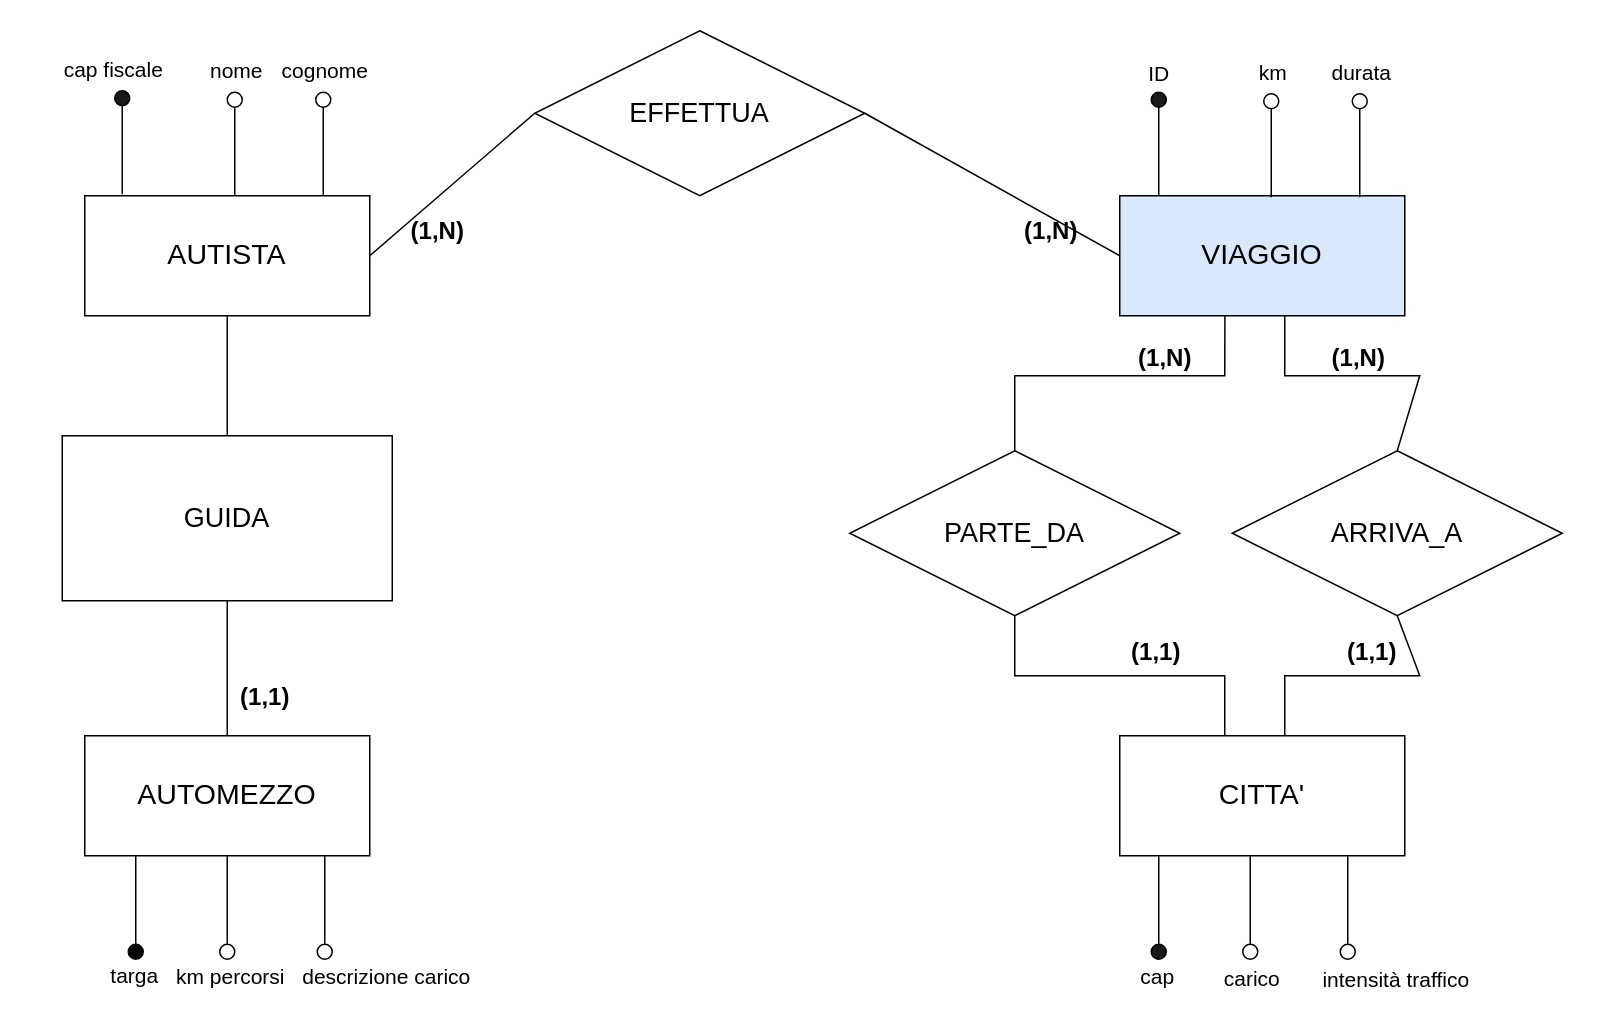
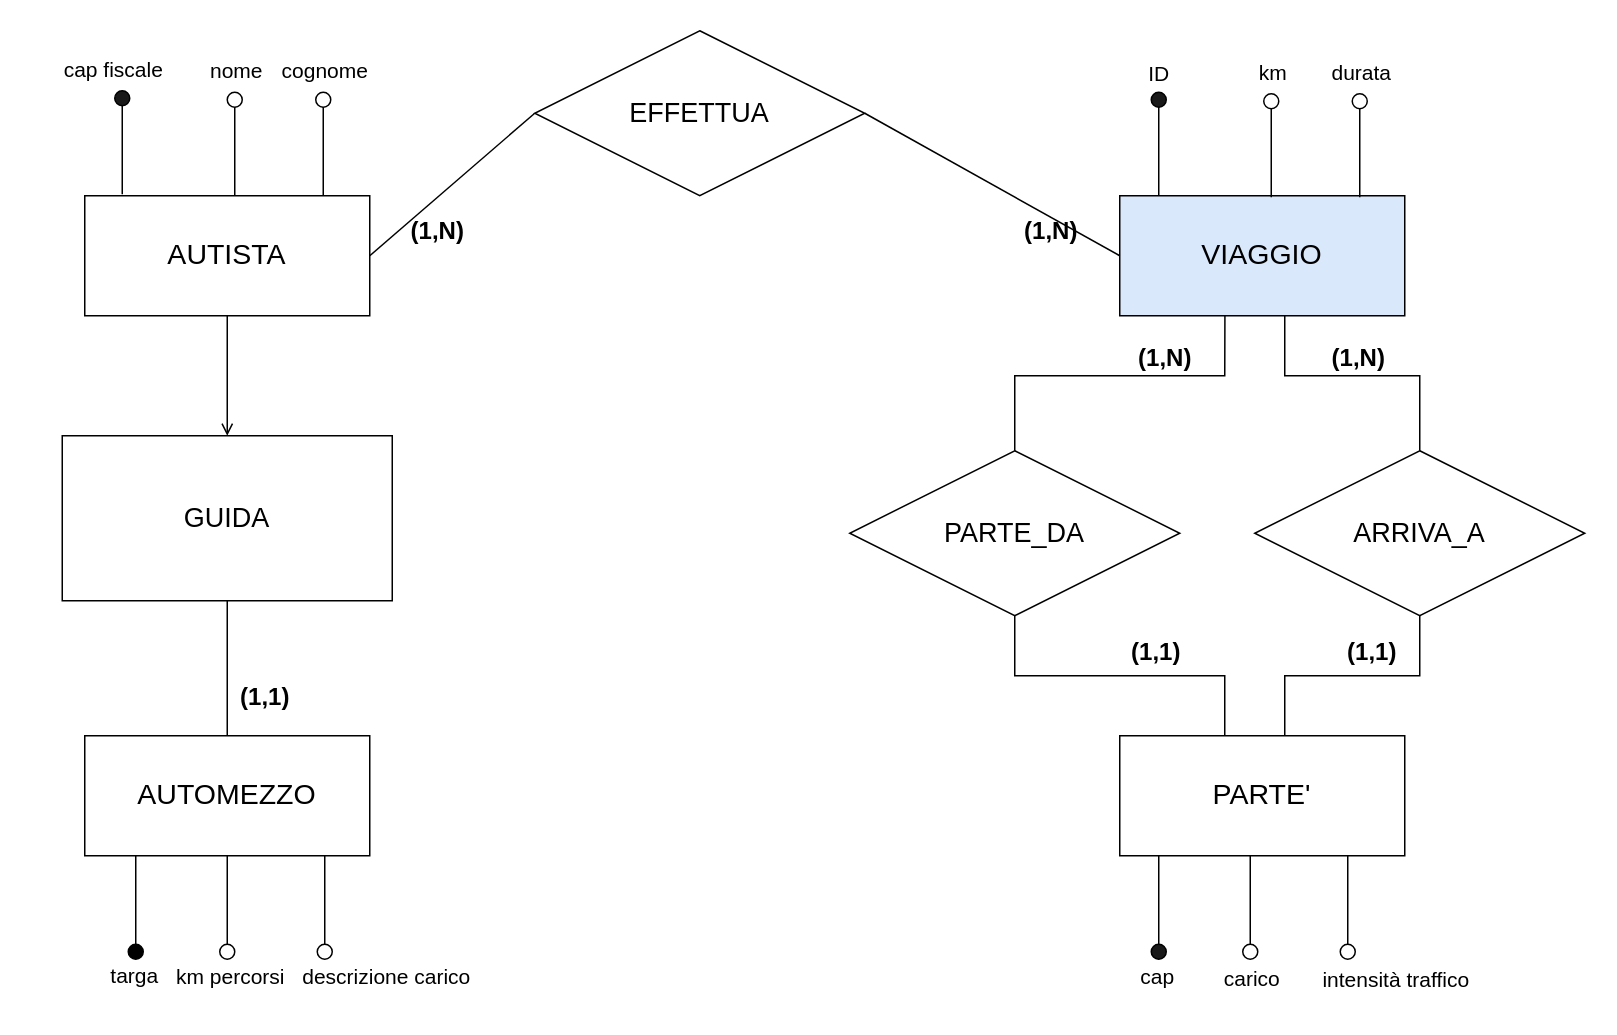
edge "AUTISTA" -- "GUIDA": arrowhead none -> open
node "ARRIVA_A": moved (1397, 533) -> (1420, 533)
node "CITTA'": label "CITTA'" -> "PARTE'"
